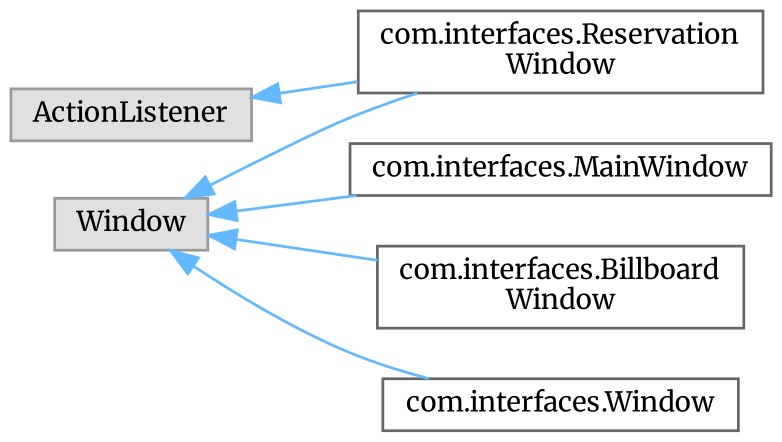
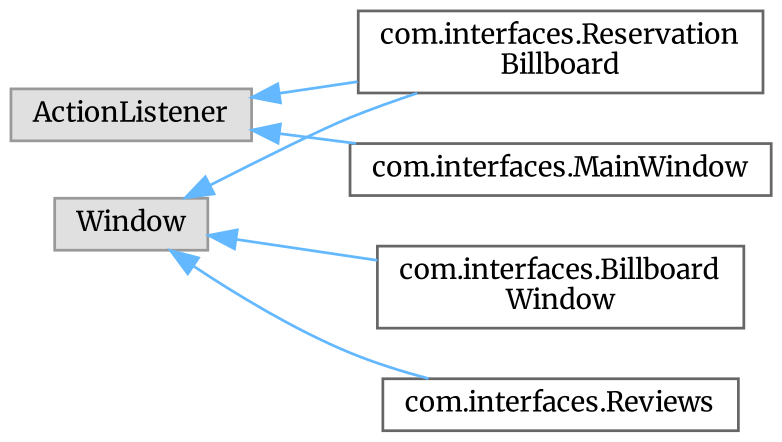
node "com.interfaces.Reservation Window": label "com.interfaces.Reservation Window" -> "com.interfaces.Reservation Billboard"
edge "com.interfaces.MainWindow" -> "Window": now "com.interfaces.MainWindow" -> "ActionListener"
node "com.interfaces.Window": label "com.interfaces.Window" -> "com.interfaces.Reviews"
